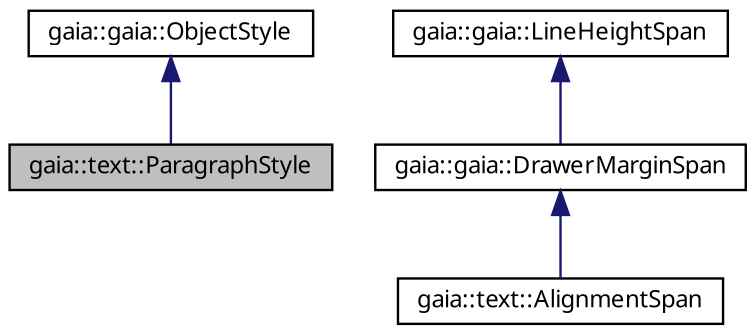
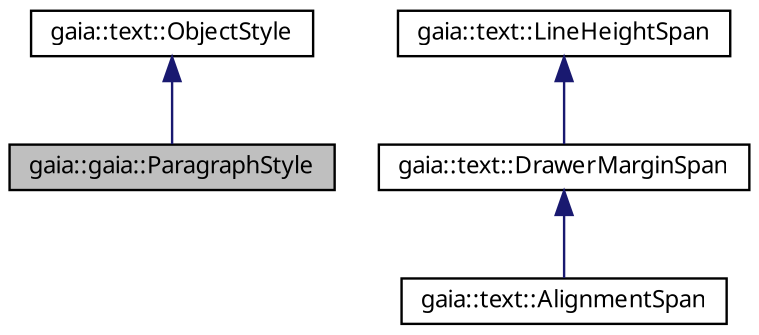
node "gaia::gaia::ObjectStyle": label "gaia::gaia::ObjectStyle" -> "gaia::text::ObjectStyle"
node "gaia::gaia::LineHeightSpan": label "gaia::gaia::LineHeightSpan" -> "gaia::text::LineHeightSpan"
node "gaia::text::ParagraphStyle": label "gaia::text::ParagraphStyle" -> "gaia::gaia::ParagraphStyle"
node "gaia::gaia::DrawerMarginSpan": label "gaia::gaia::DrawerMarginSpan" -> "gaia::text::DrawerMarginSpan"
